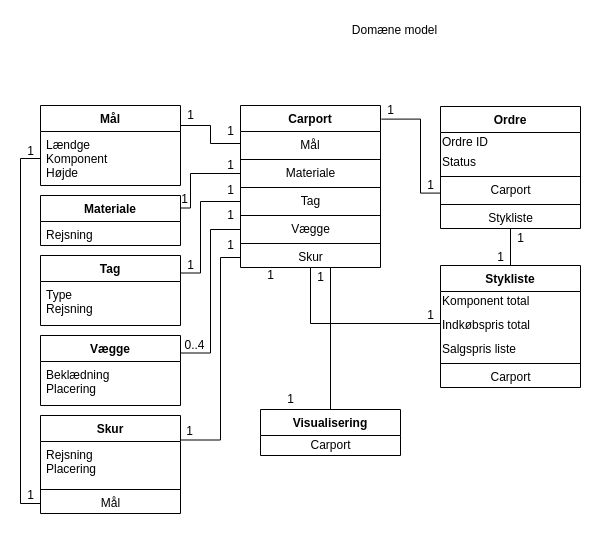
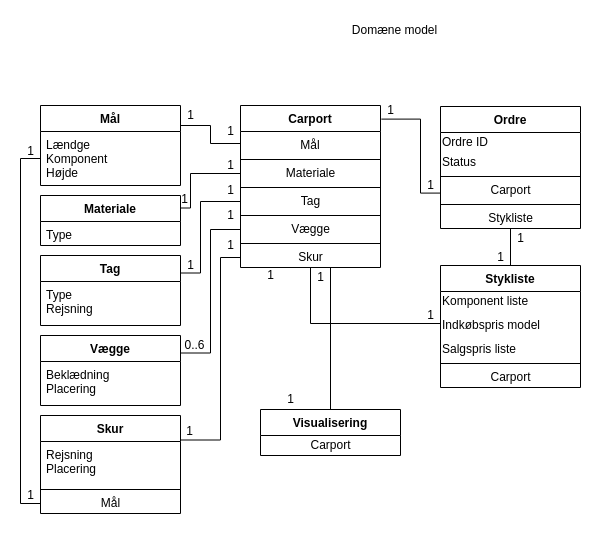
node "Rejsning": label "Rejsning" -> "Type"
node "Komponent total": label "Komponent total" -> "Komponent liste"
node "Indkøbspris total": label "Indkøbspris total" -> "Indkøbspris model"
node "0..4": label "0..4" -> "0..6"
